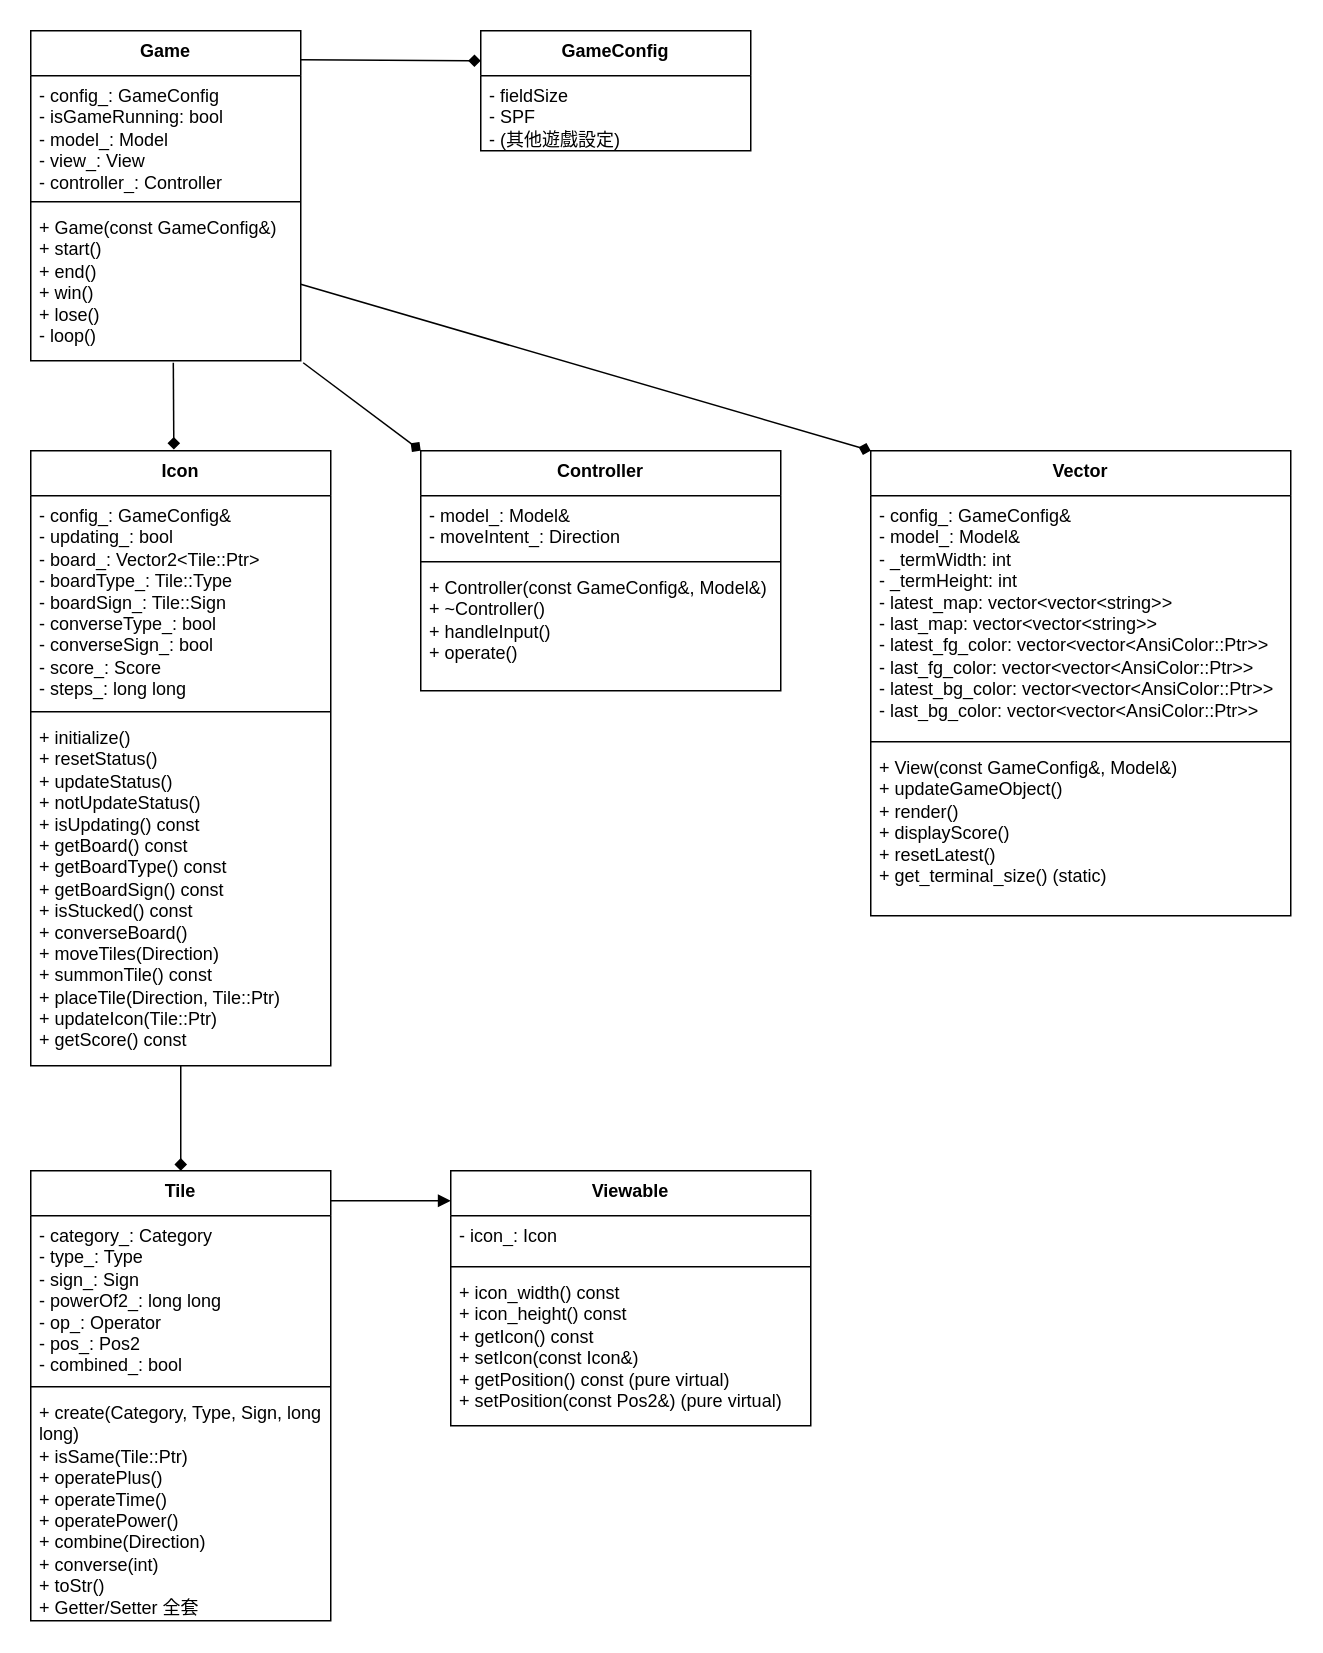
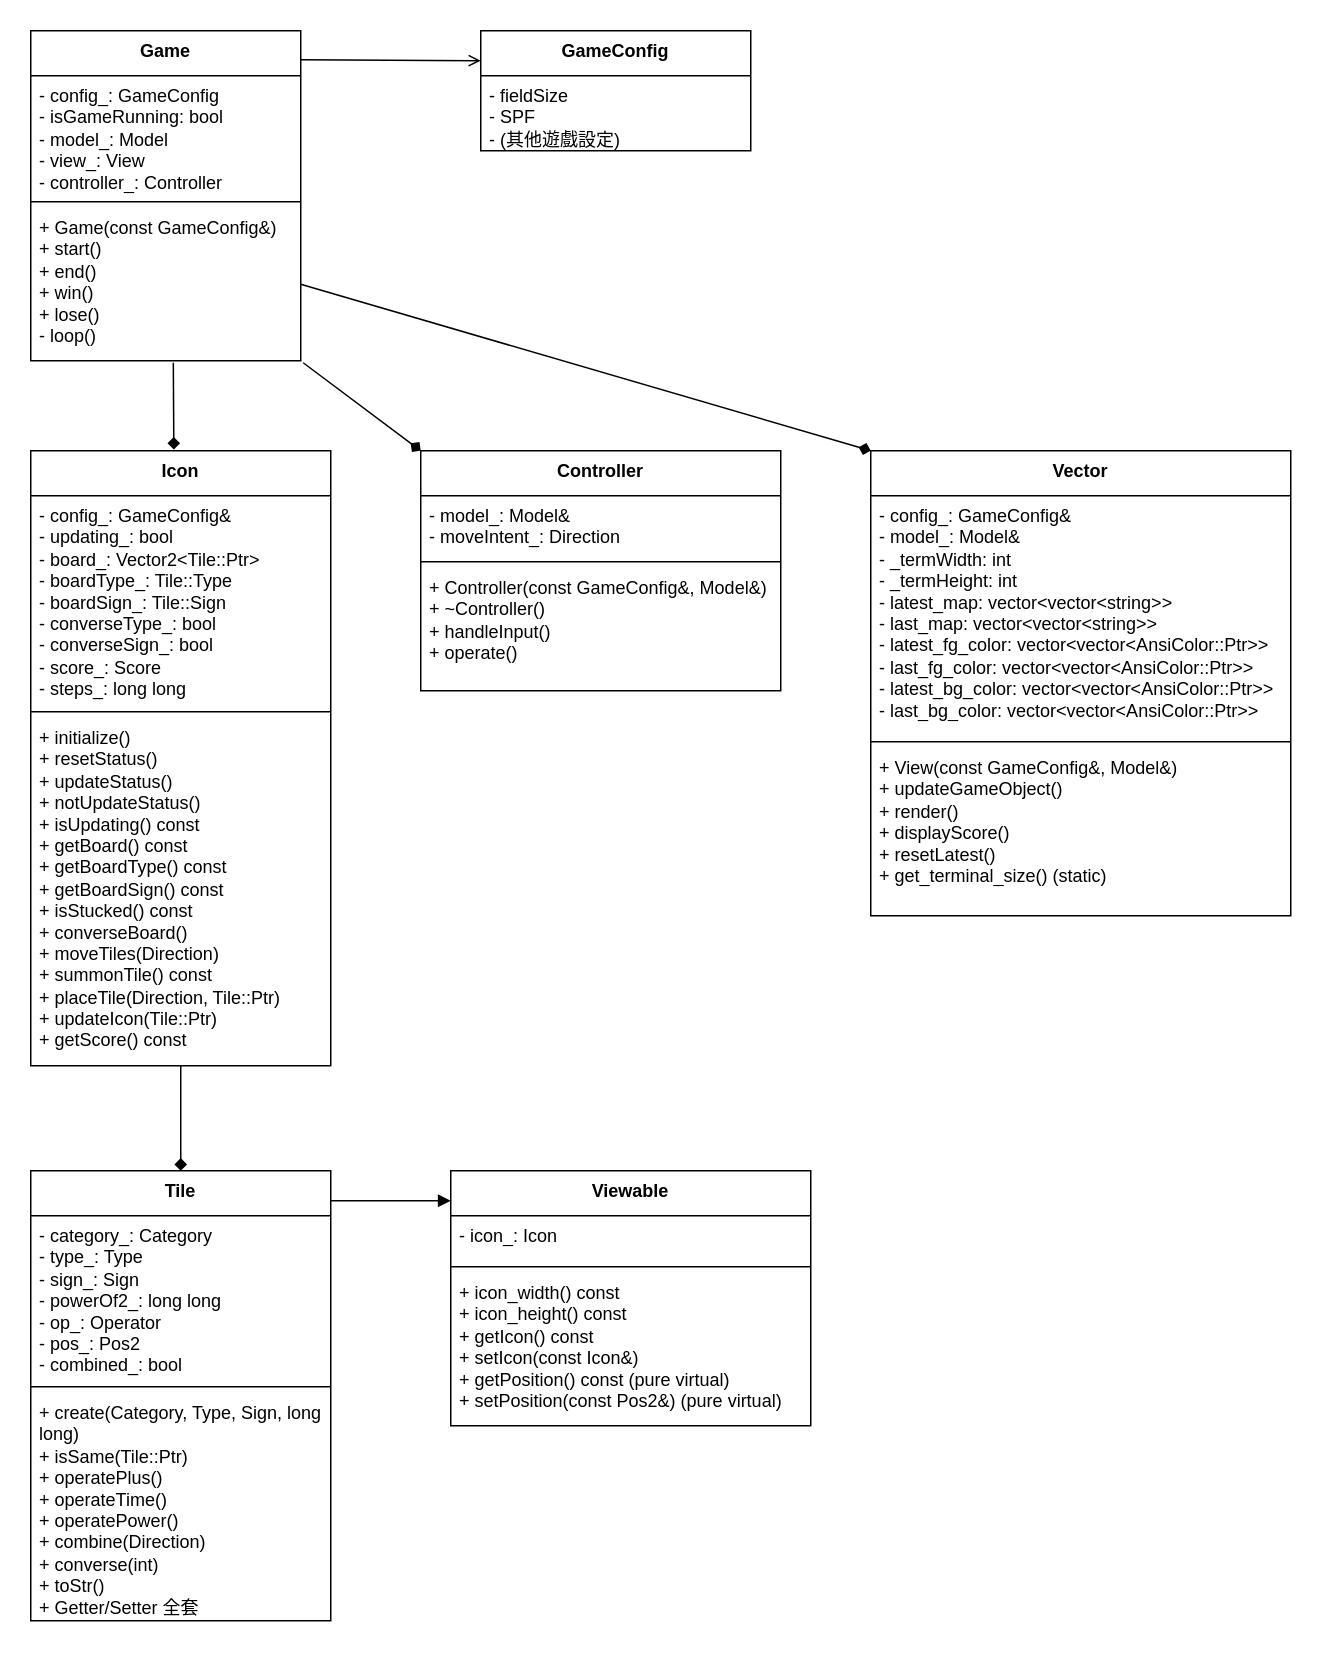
edge "Game" -> "GameConfig": arrowhead diamond -> open
